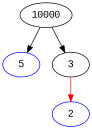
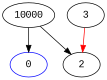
edge "10000" -> "3": now "10000" -> "2"
node "5": label "5" -> "0"
node "2": color blue -> black
